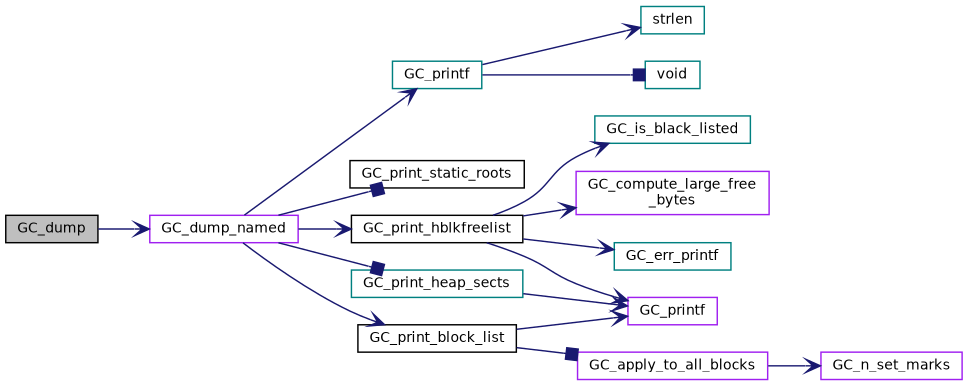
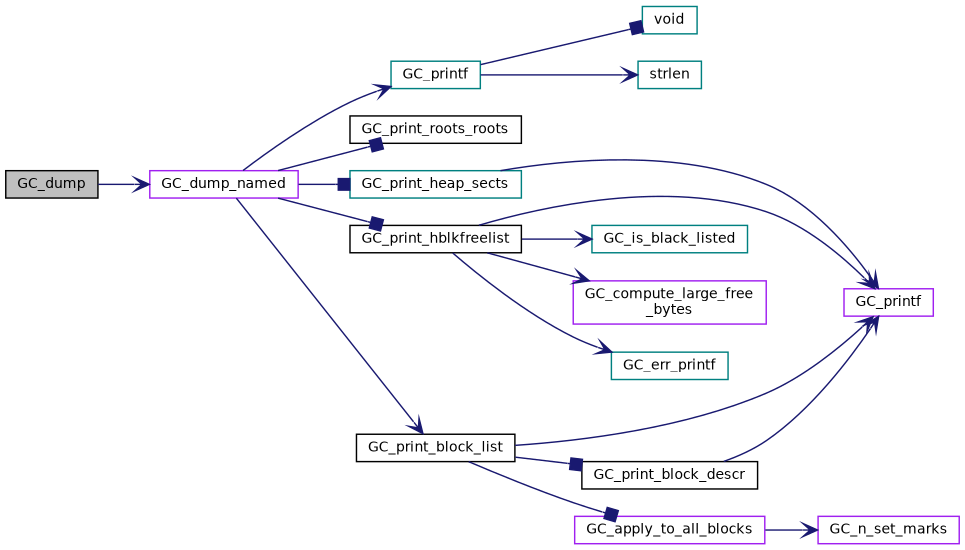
node "GC_print_static_roots": label "GC_print_static_roots" -> "GC_print_roots_roots"
edge "GC_dump_named" -> "GC_print_hblkfreelist": arrowhead vee -> box
node "GC_print_block_descr": added
